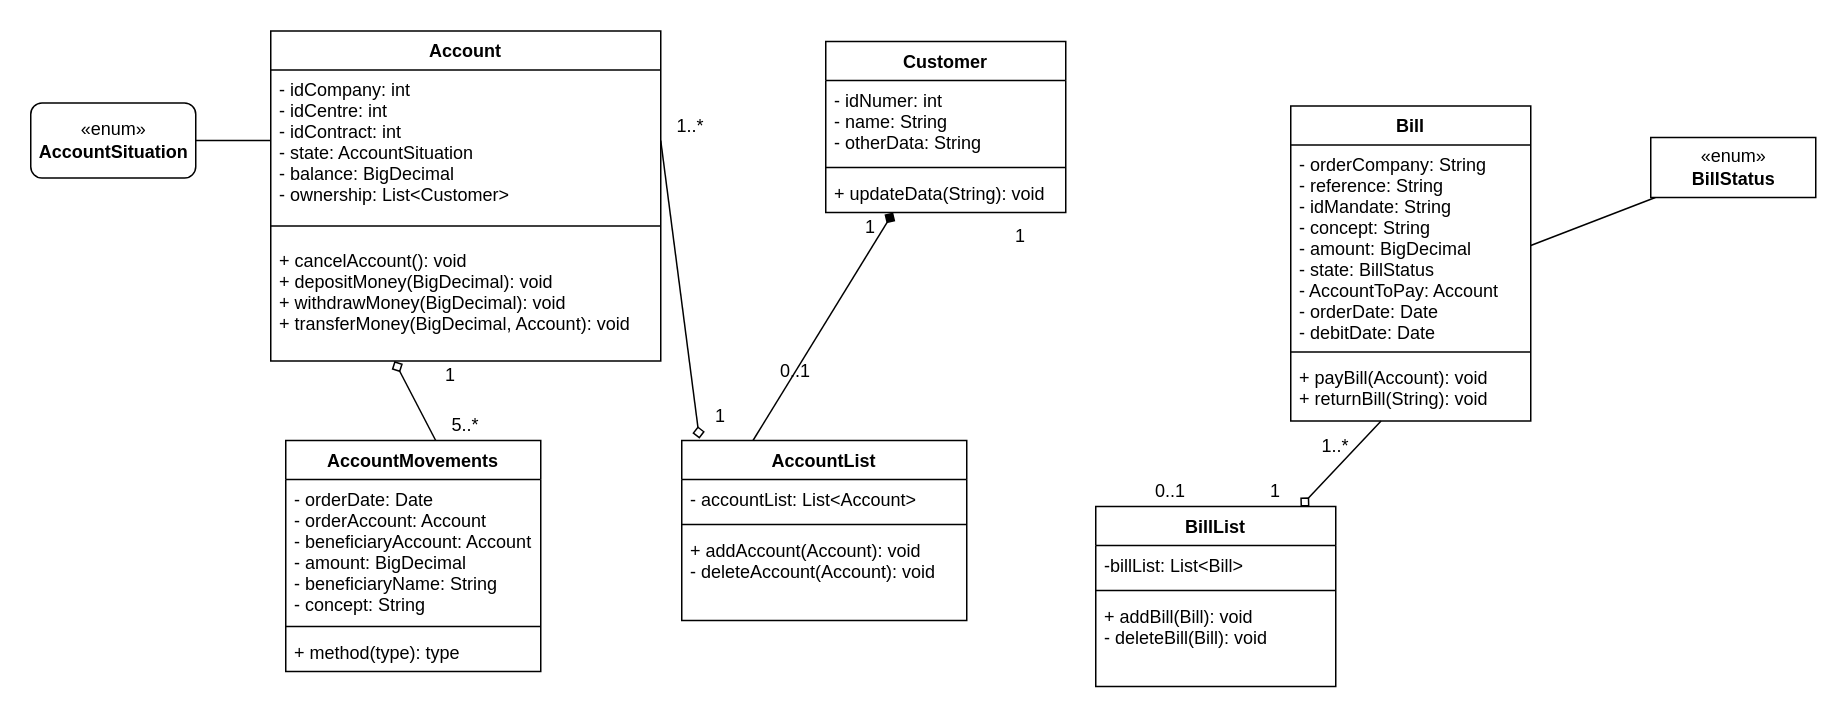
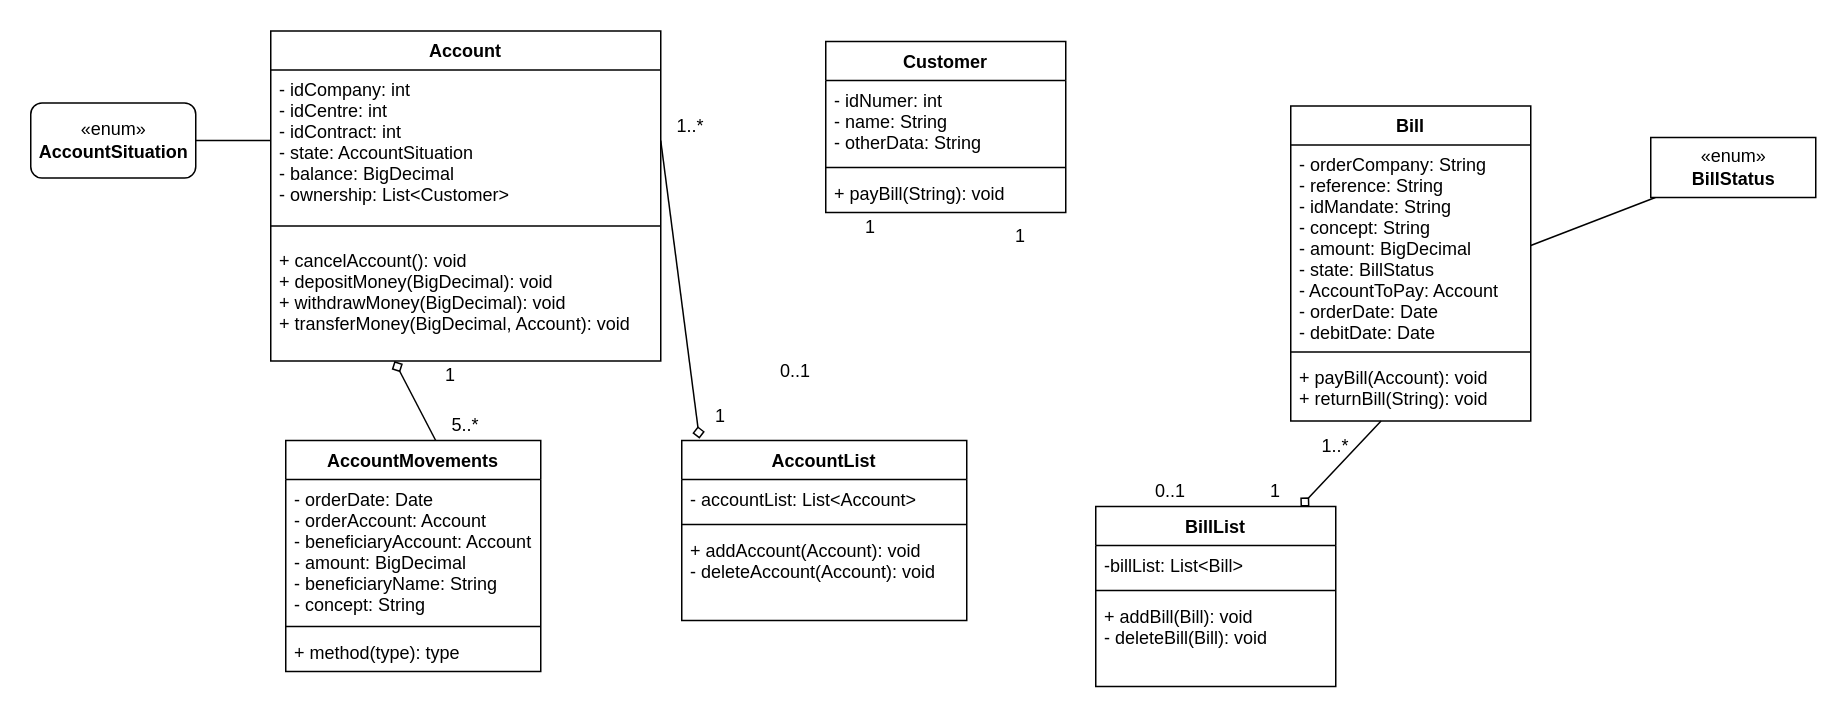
node "+ updateData(String): void": label "+ updateData(String): void" -> "+ payBill(String): void"
edge "AccountList" -> "Customer": removed
